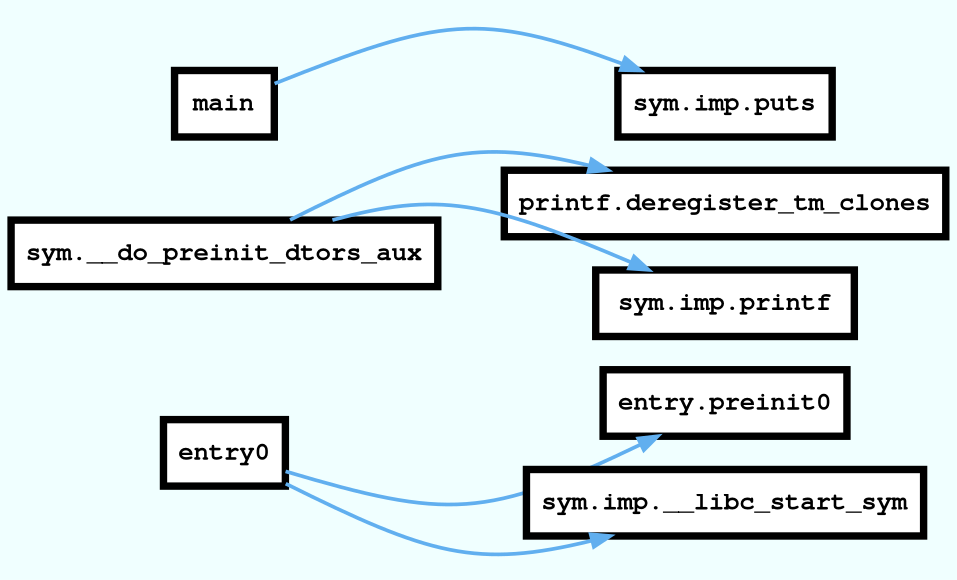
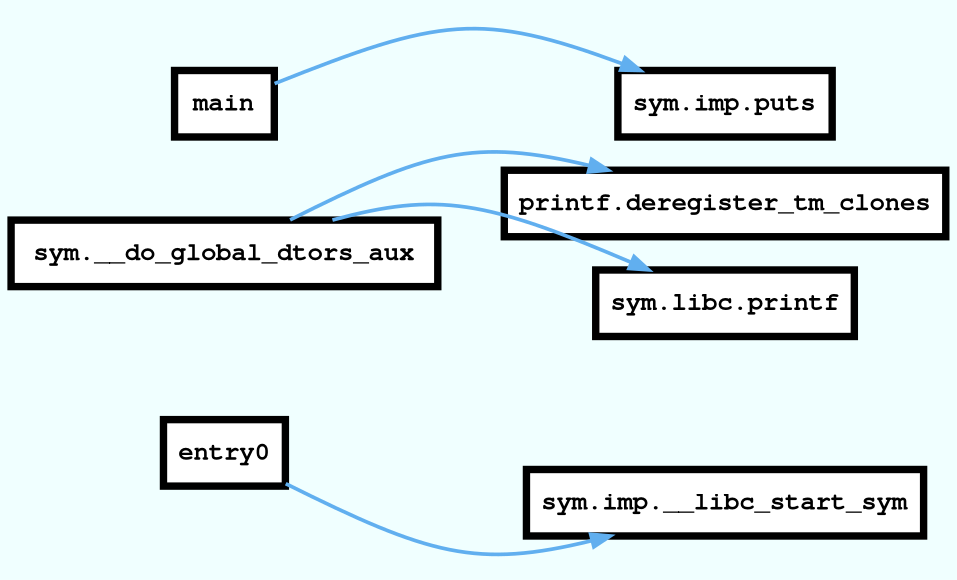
node "sym.__do_preinit_dtors_aux": label "sym.__do_preinit_dtors_aux" -> "sym.__do_global_dtors_aux"
node "sym.imp.printf": label "sym.imp.printf" -> "sym.libc.printf"
node "entry.preinit0": removed
